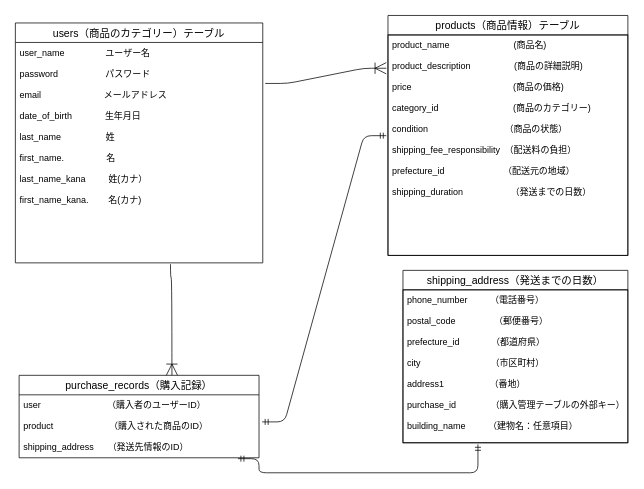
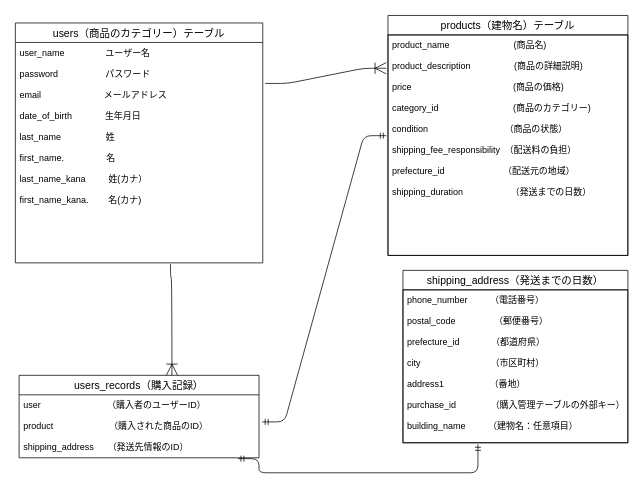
node "products（商品情報）テーブル": label "products（商品情報）テーブル" -> "products（建物名）テーブル"
node "purchase_records（購入記録）": label "purchase_records（購入記録）" -> "users_records（購入記録）"
